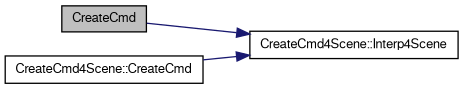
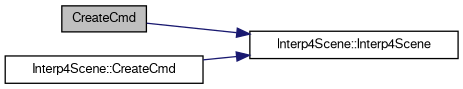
node "CreateCmd4Scene::Interp4Scene": label "CreateCmd4Scene::Interp4Scene" -> "Interp4Scene::Interp4Scene"
node "CreateCmd4Scene::CreateCmd": label "CreateCmd4Scene::CreateCmd" -> "Interp4Scene::CreateCmd"
